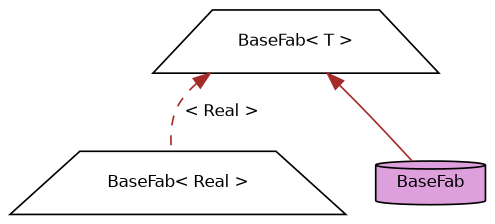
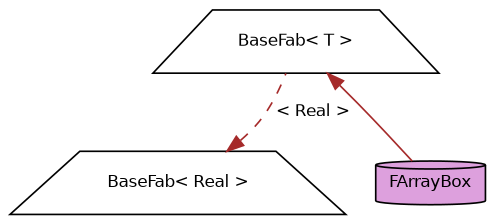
edge "BaseFab< Real >" -> "BaseFab< T >": reversed
node "BaseFab": label "BaseFab" -> "FArrayBox"
